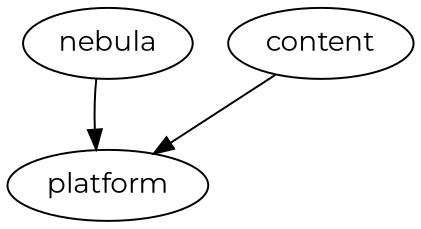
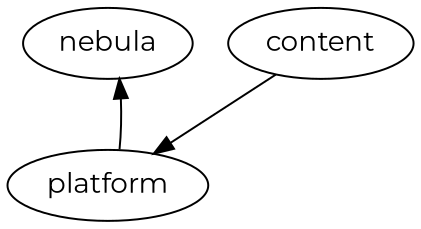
edge "nebula" -> "platform": reversed
